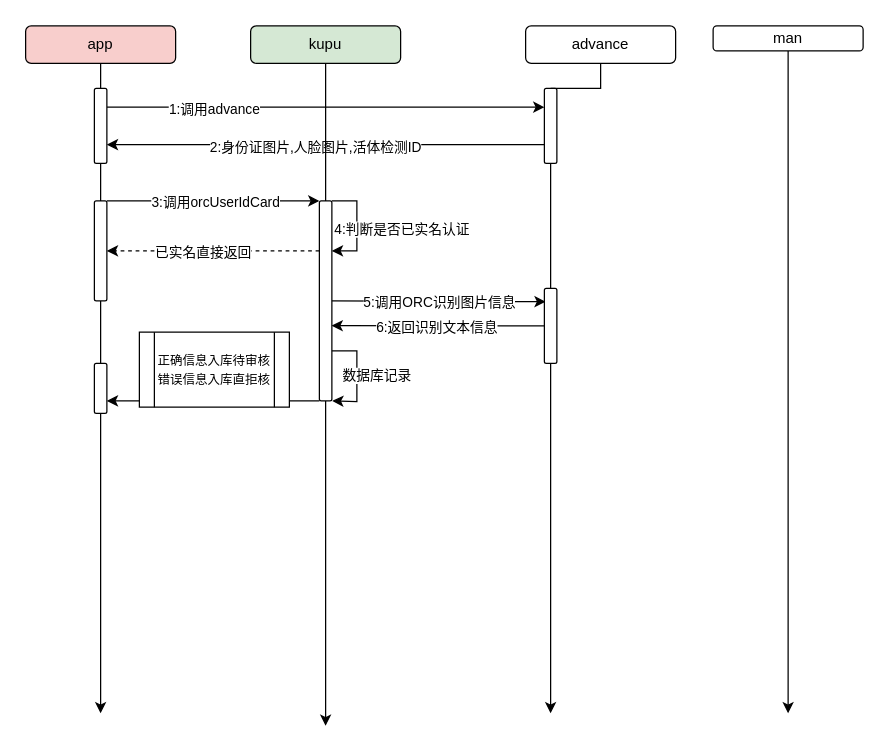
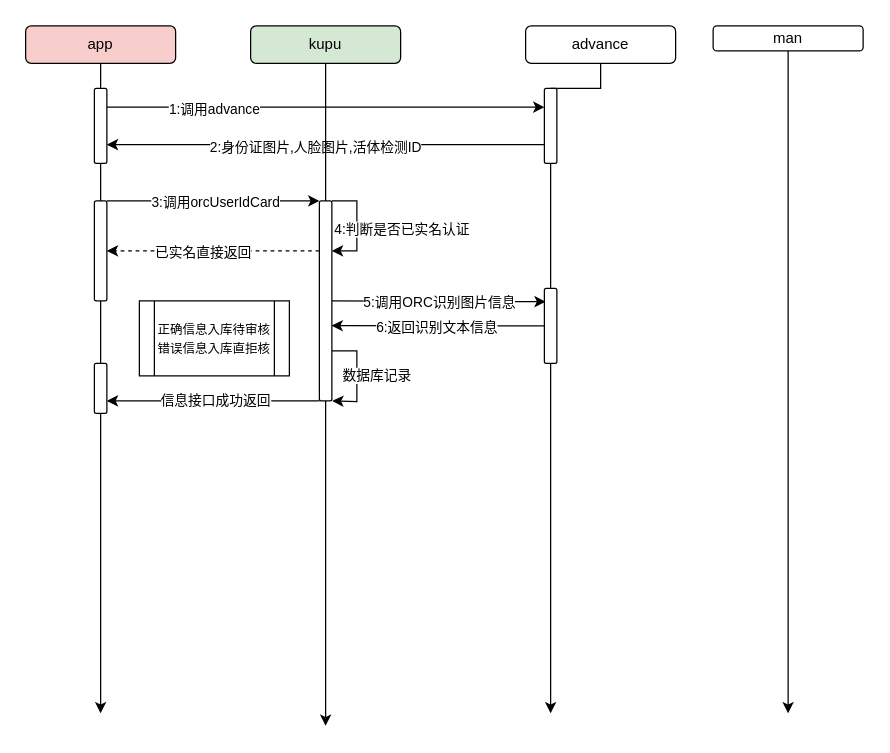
node "正确信息入库待审核 错误信息入库直拒核": moved (214, 369) -> (214, 338)
